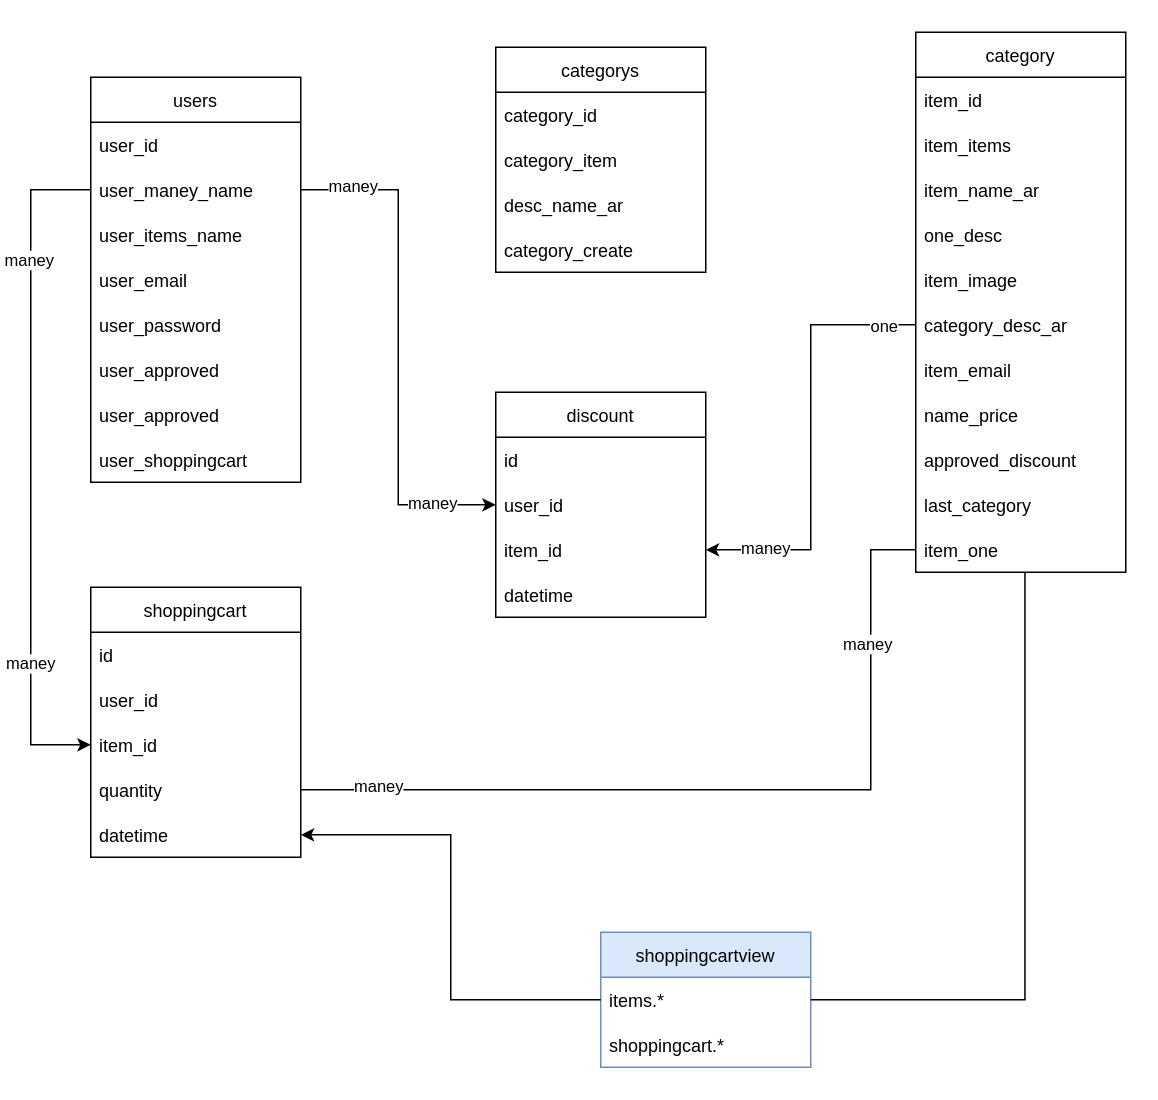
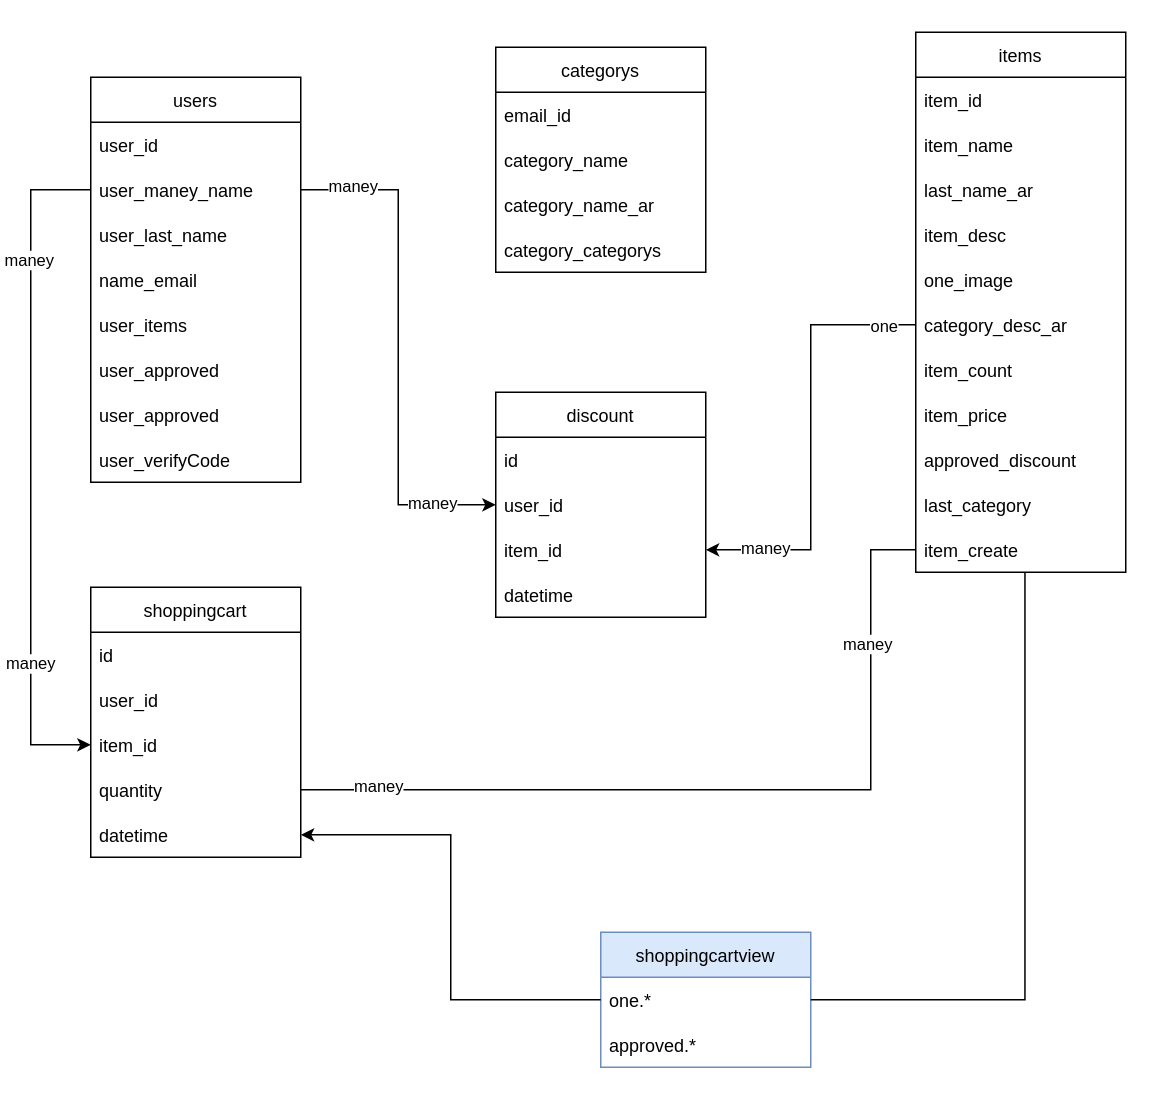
node "category": label "category" -> "items"
node "category_id": label "category_id" -> "email_id"
node "item_items": label "item_items" -> "item_name"
node "category_item": label "category_item" -> "category_name"
node "item_name_ar": label "item_name_ar" -> "last_name_ar"
node "desc_name_ar": label "desc_name_ar" -> "category_name_ar"
node "user_items_name": label "user_items_name" -> "user_last_name"
node "one_desc": label "one_desc" -> "item_desc"
node "category_create": label "category_create" -> "category_categorys"
node "user_email": label "user_email" -> "name_email"
node "item_image": label "item_image" -> "one_image"
node "user_password": label "user_password" -> "user_items"
node "item_email": label "item_email" -> "item_count"
node "name_price": label "name_price" -> "item_price"
node "user_shoppingcart": label "user_shoppingcart" -> "user_verifyCode"
node "item_one": label "item_one" -> "item_create"
node "items.*": label "items.*" -> "one.*"
node "shoppingcart.*": label "shoppingcart.*" -> "approved.*"
